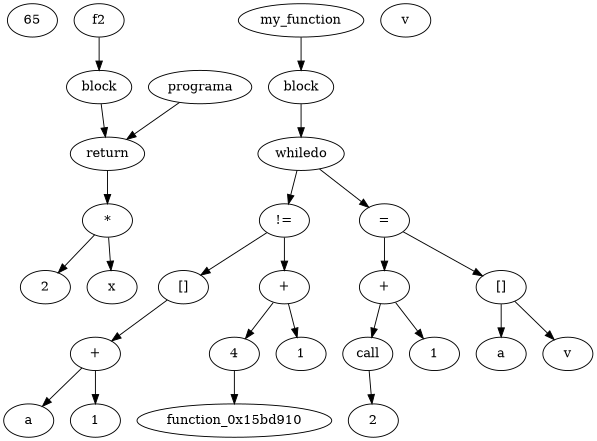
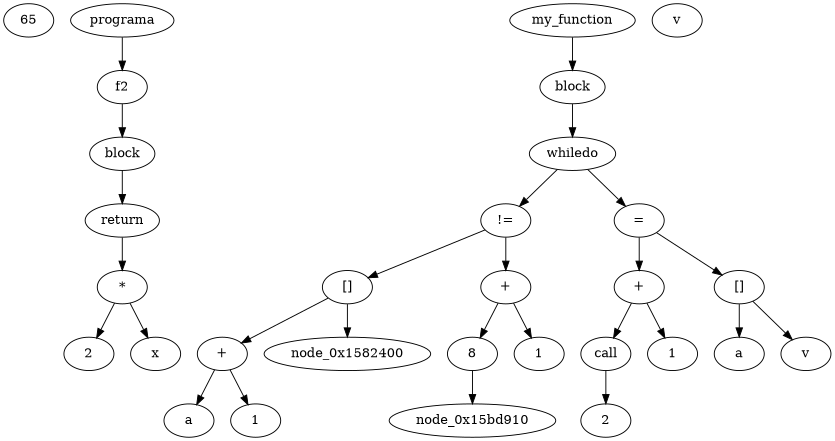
edge "programa" -> "return": now "programa" -> "f2"
node "4": label "4" -> "8"
node "node_0x1582400": added
node "function_0x15bd910": label "function_0x15bd910" -> "node_0x15bd910"
